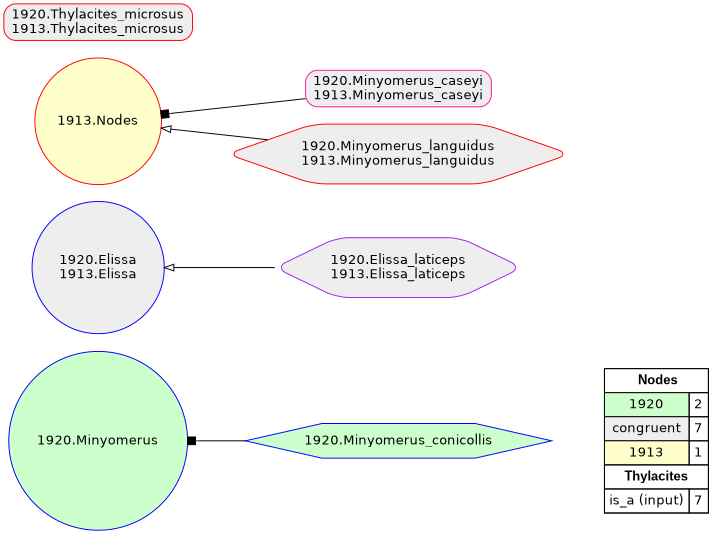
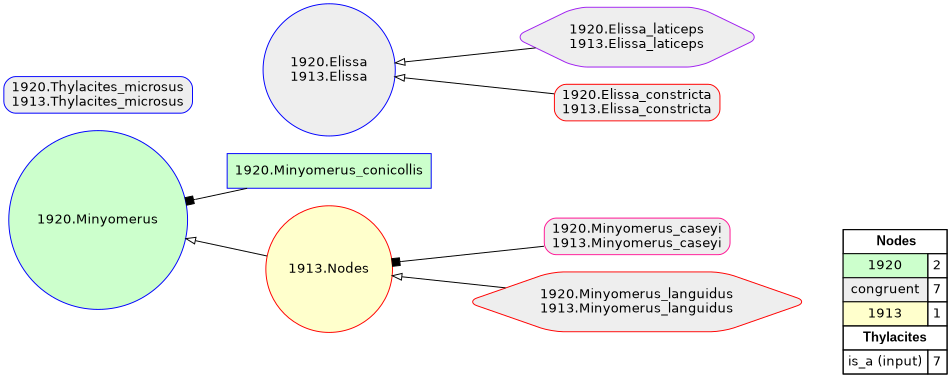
node "1920.Thylacites_microsus 1913.Thylacites_microsus": color red -> blue
node "1920.Elissa_constricta 1913.Elissa_constricta": added
edge "1913.Nodes" -> "1920.Minyomerus": added
node "1920.Minyomerus_conicollis": shape hexagon -> box
